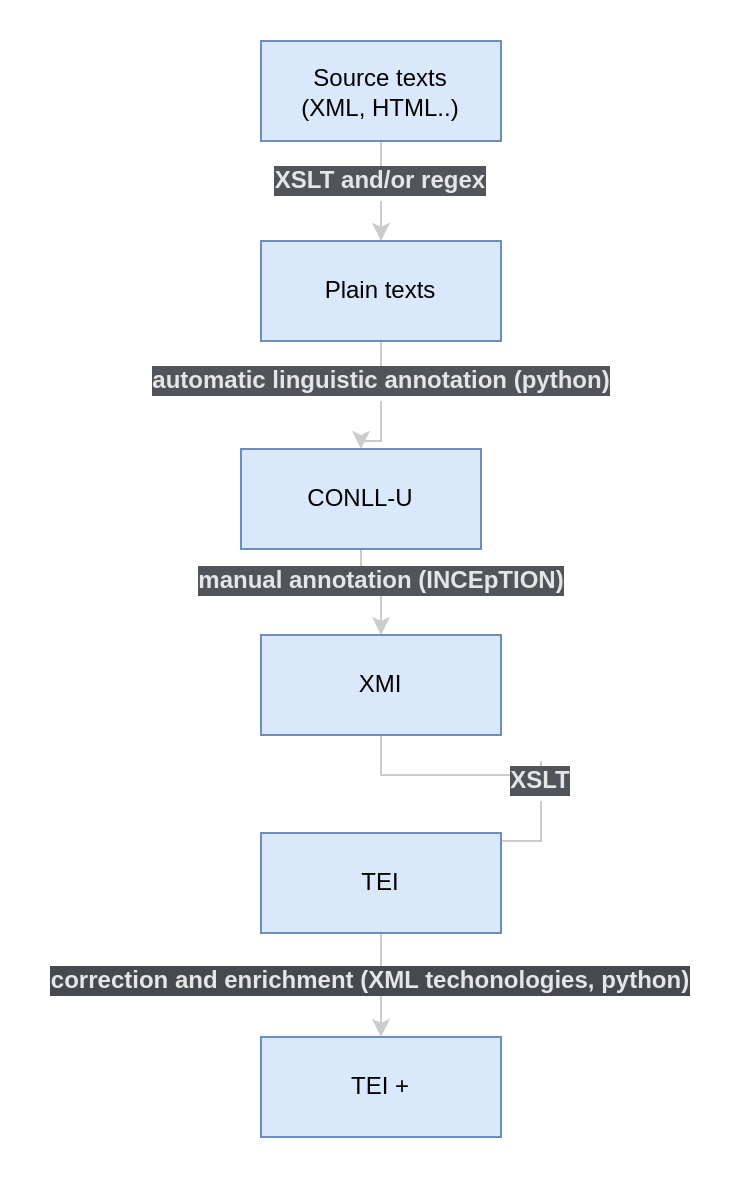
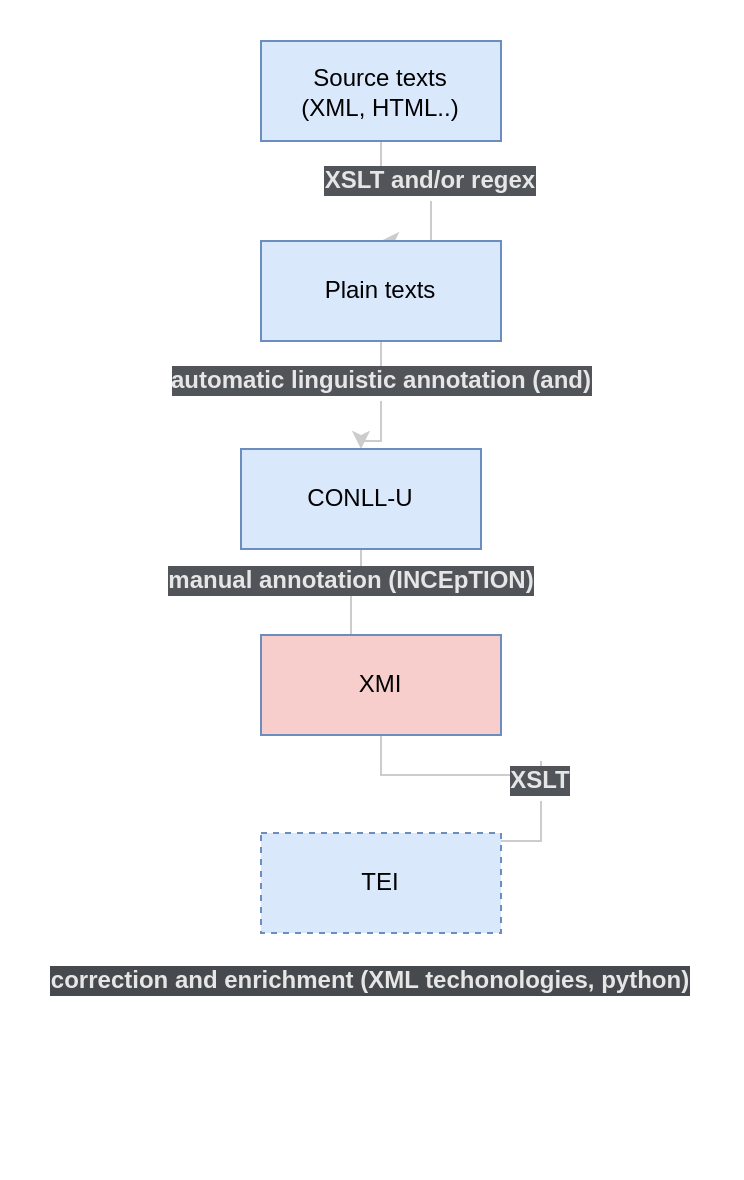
node "XSLT and/or regex": moved (381, 181) -> (431, 181)
node "automatic linguistic annotation (python)": label "automatic linguistic annotation (python)" -> "automatic linguistic annotation (and)"
node "manual annotation (INCEpTION)": moved (381, 581) -> (351, 581)
node "XMI": fillcolor #dae8fc -> #f8cecc
node "TEI": style solid -> dashed
edge "TEI" -> "TEI +": removed
node "TEI +": removed
